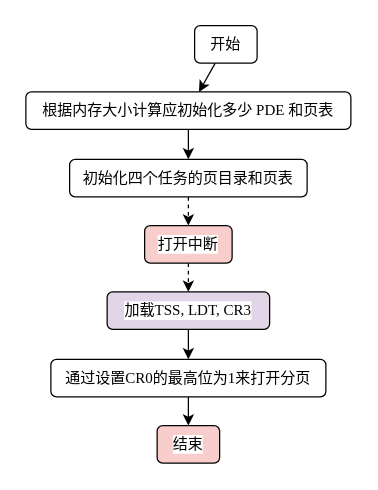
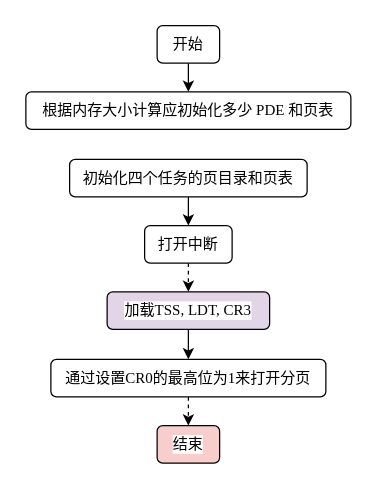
node "开始": moved (226, 44) -> (188, 44)
edge "根据内存大小计算应初始化多少 PDE 和页表" -> "初始化四个任务的页目录和页表": removed
edge "初始化四个任务的页目录和页表" -> "打开中断": style dashed -> solid
node "打开中断": fillcolor #f8cecc -> #ffffff
edge "通过设置CR0的最高位为1来打开分页" -> "结束": style solid -> dashed
